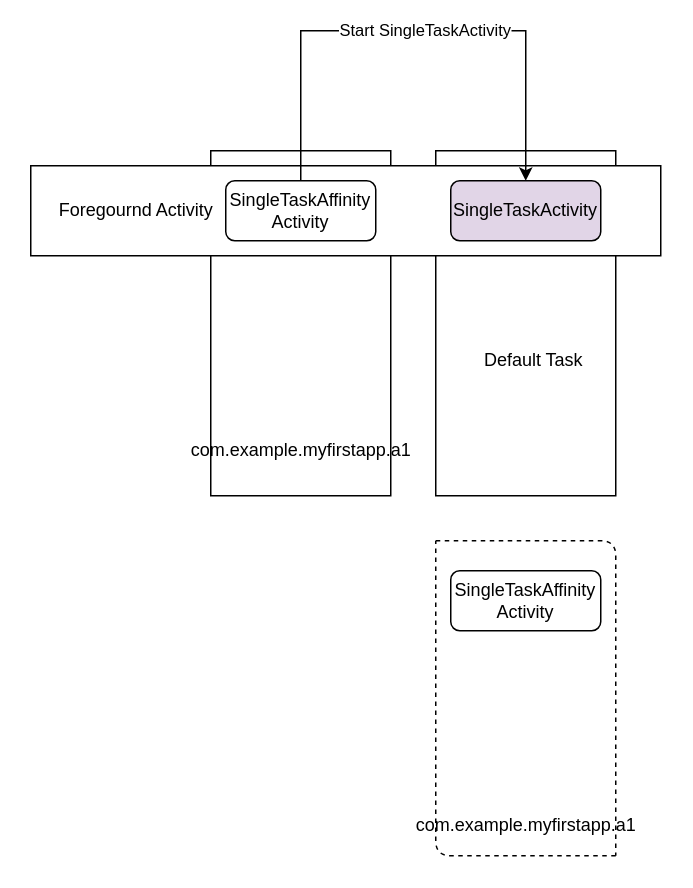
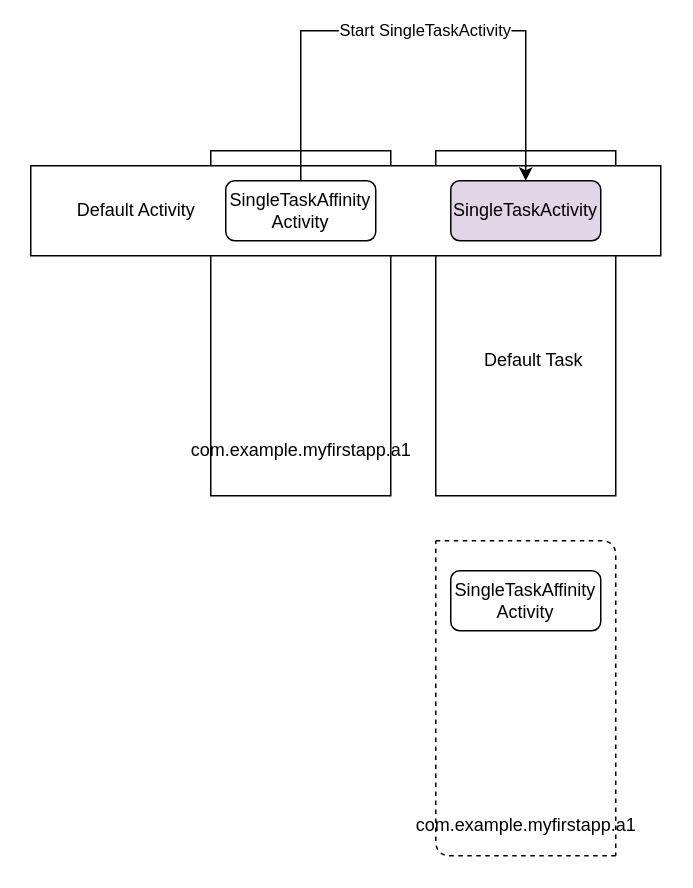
node "Foregournd Activity": label "Foregournd Activity" -> "Default Activity"
